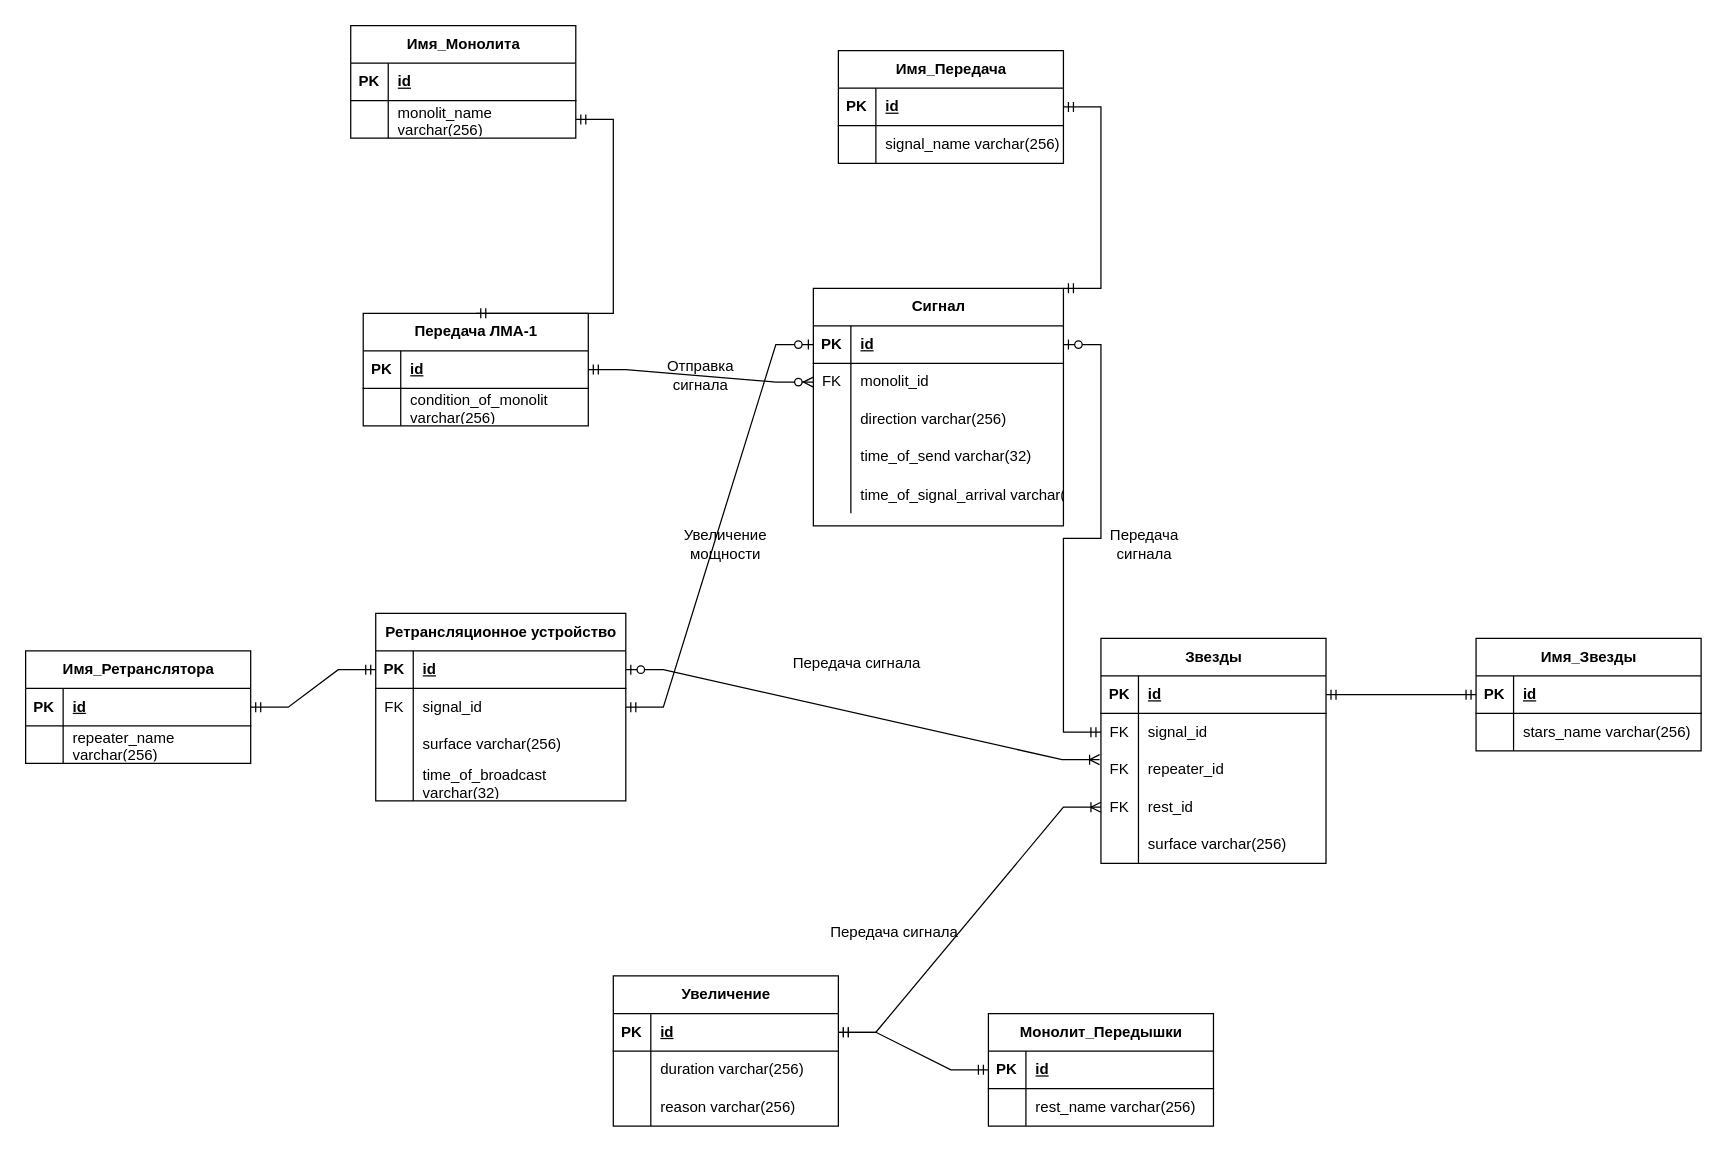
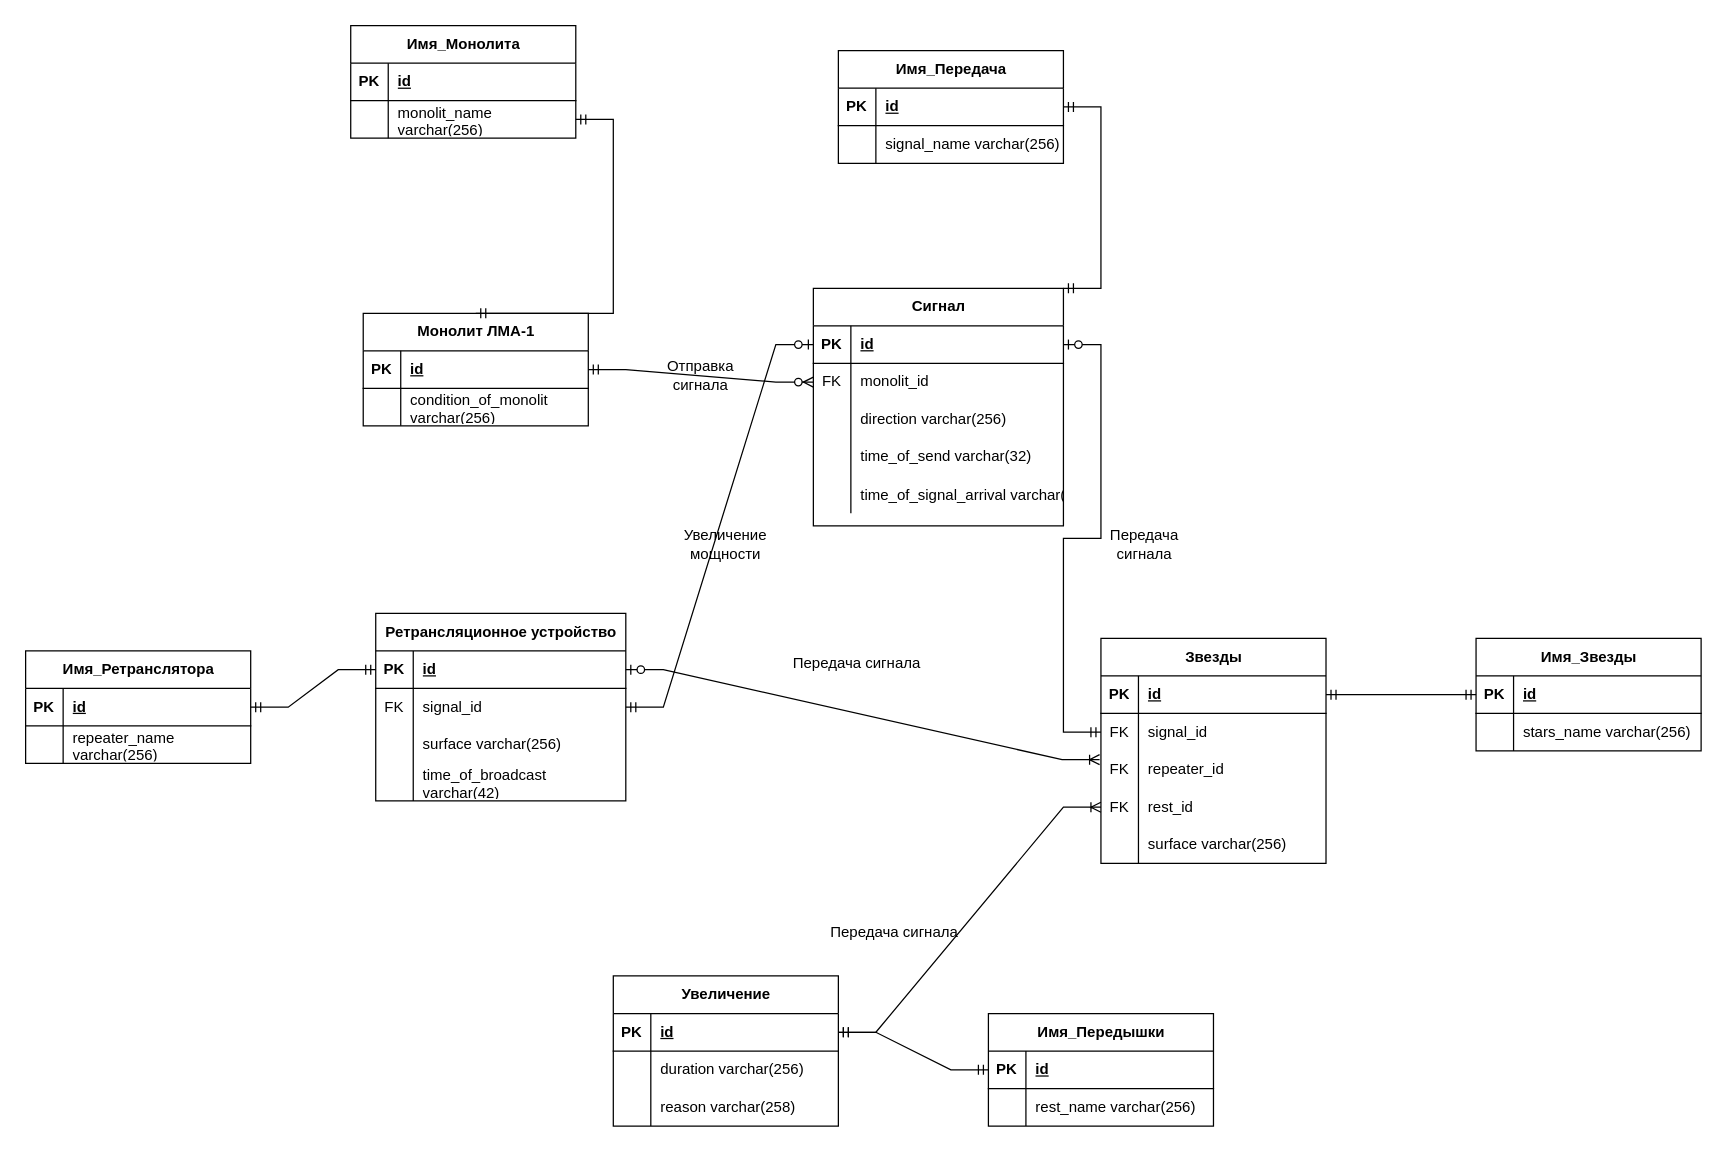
node "Передача ЛМА-1": label "Передача ЛМА-1" -> "Монолит ЛМА-1"
node "time_of_broadcast varchar(32)": label "time_of_broadcast varchar(32)" -> "time_of_broadcast varchar(42)"
node "Монолит_Передышки": label "Монолит_Передышки" -> "Имя_Передышки"
node "reason varchar(256)": label "reason varchar(256)" -> "reason varchar(258)"
